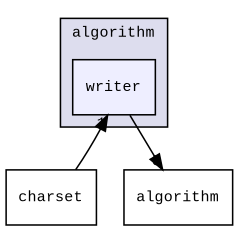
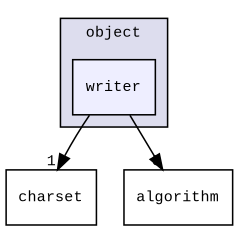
cluster "algorithm": label "algorithm" -> "object"
edge "charset" -> "writer": reversed
